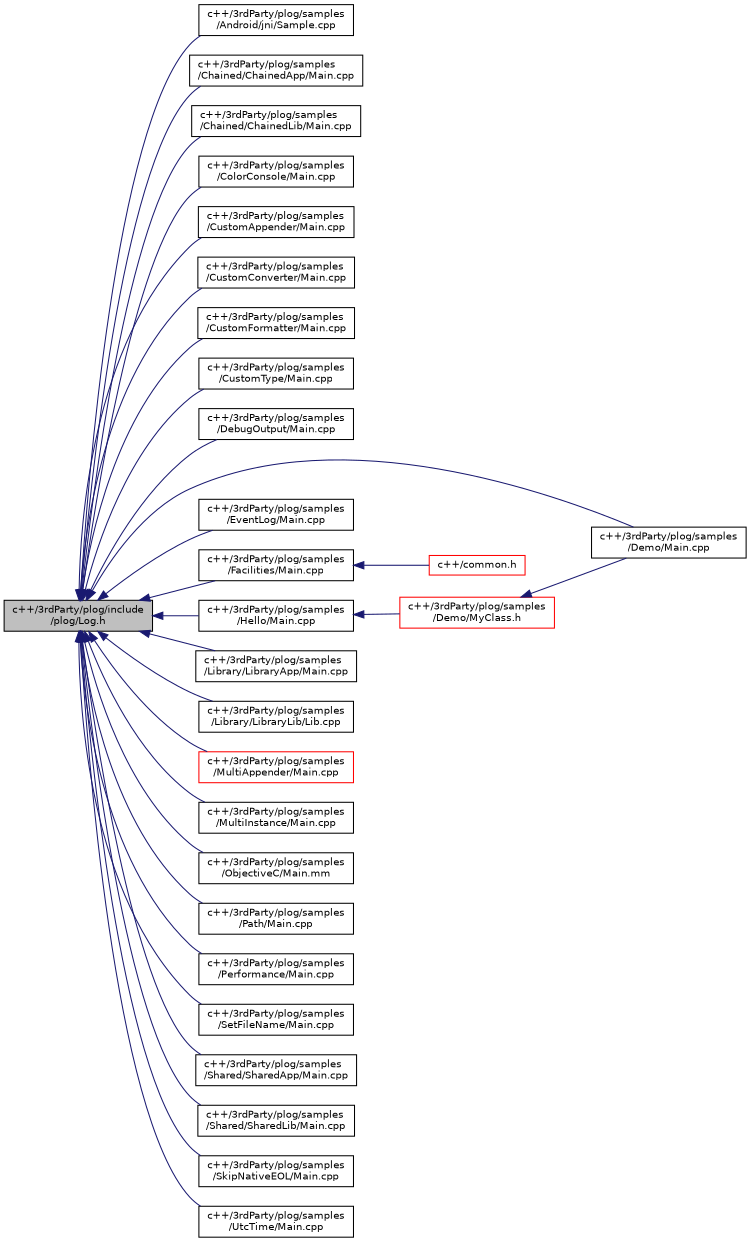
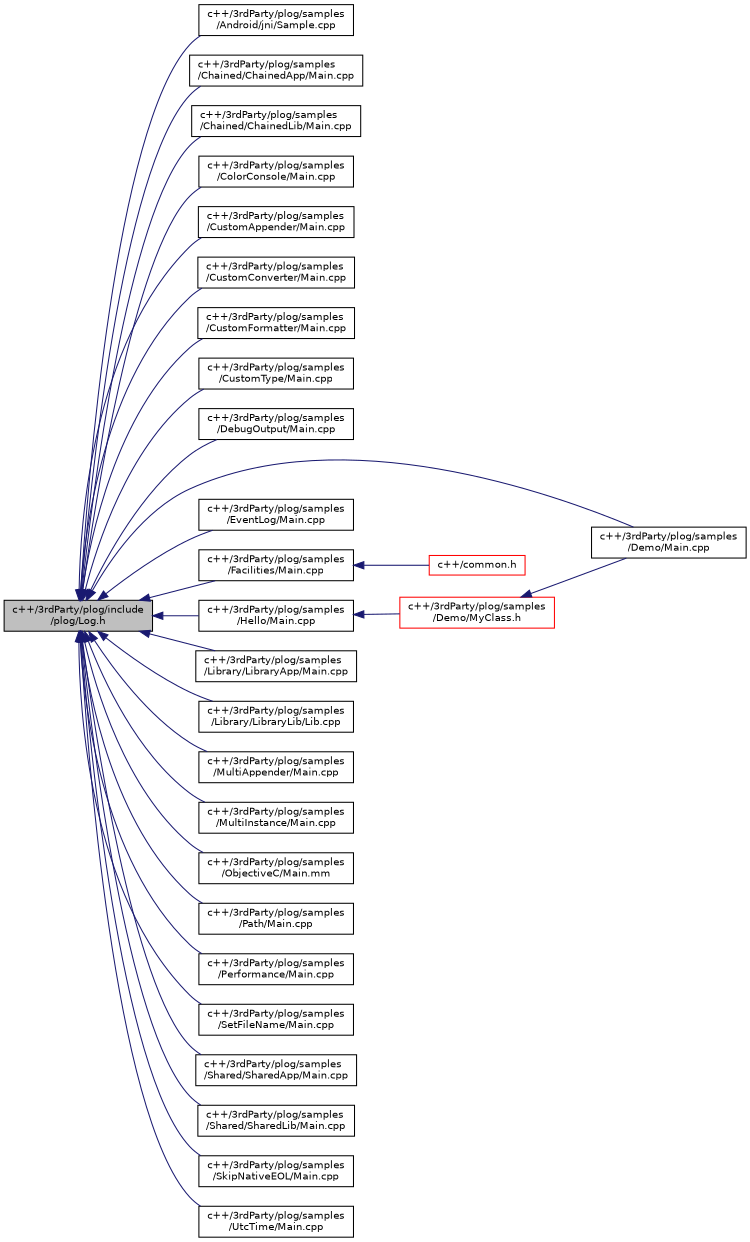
node "c++/3rdParty/plog/samples /MultiAppender/Main.cpp": color red -> black
